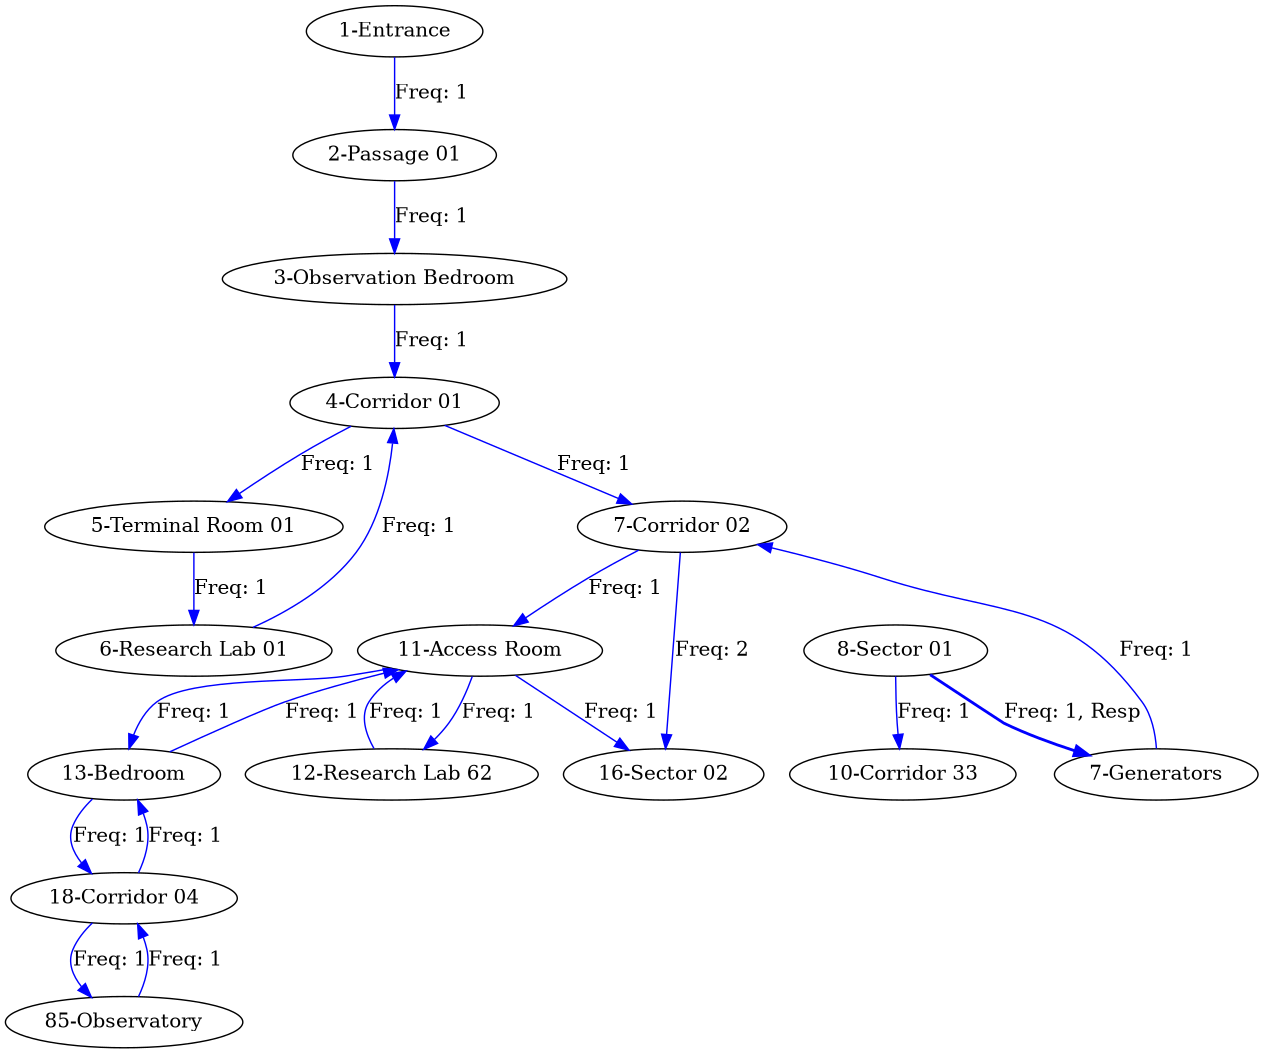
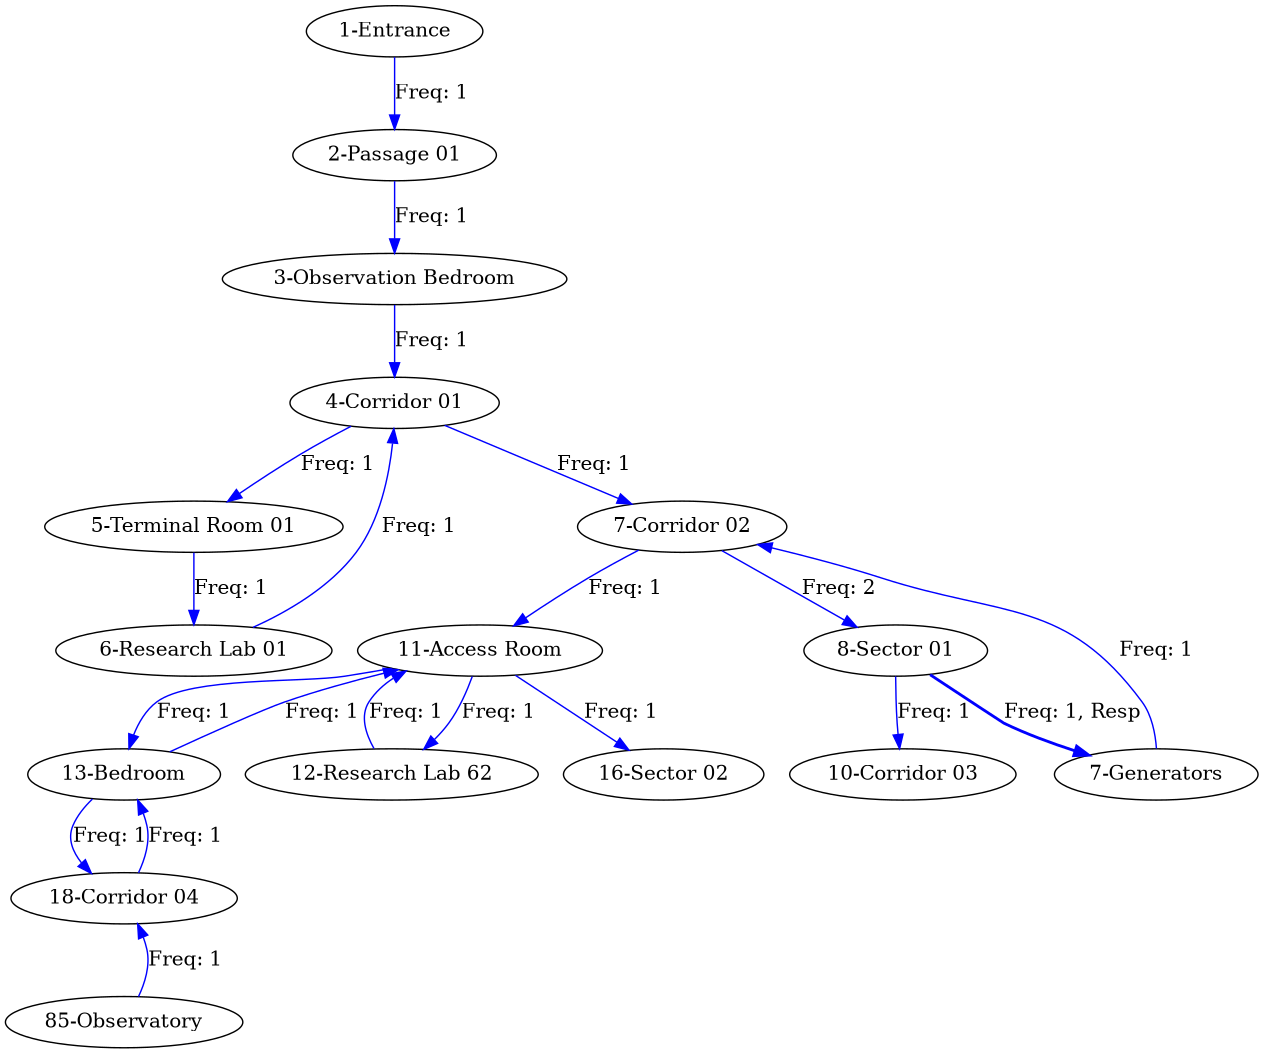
edge "7-Corridor 02" -> "16-Sector 02": now "7-Corridor 02" -> "8-Sector 01"
node "10-Corridor 33": label "10-Corridor 33" -> "10-Corridor 03"
edge "18-Corridor 04" -> "85-Observatory": removed, label "Freq: 1"
